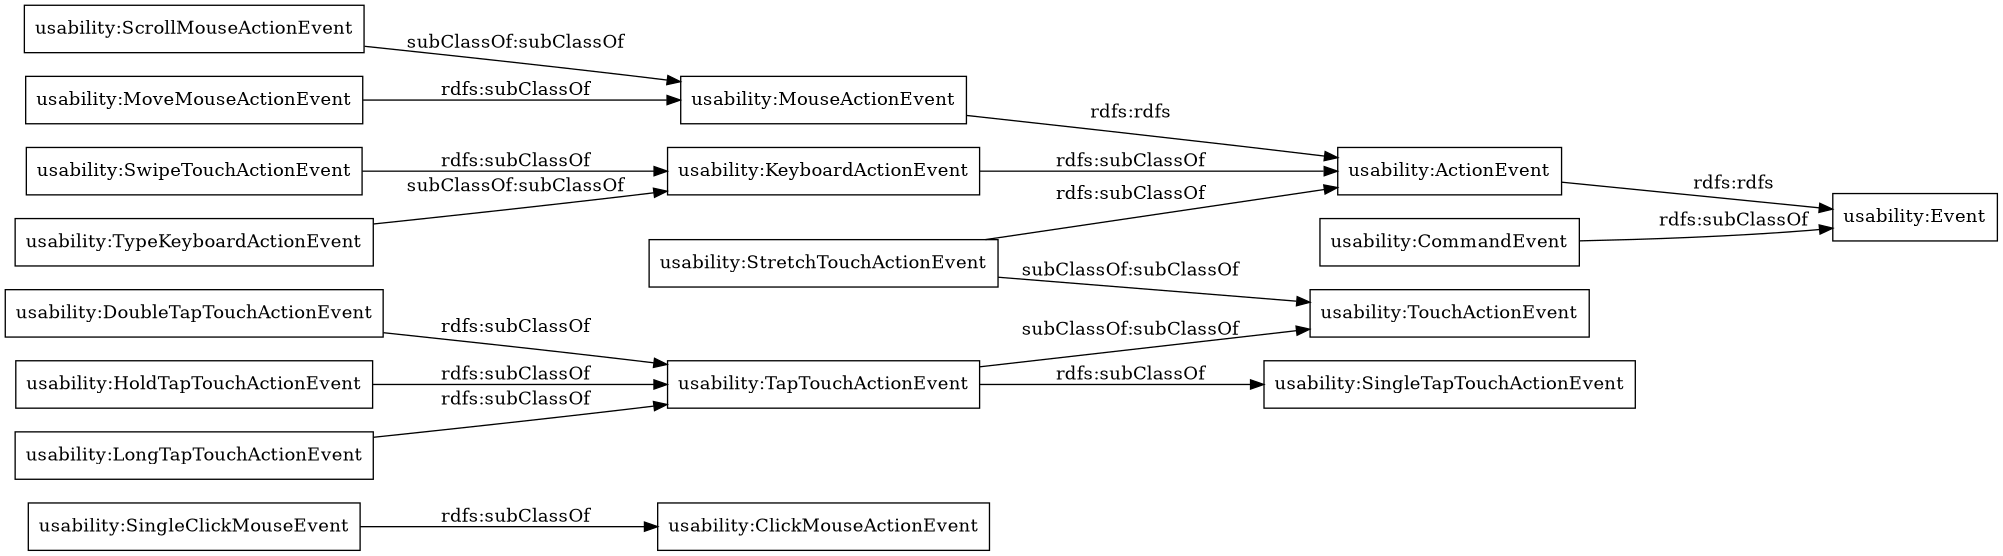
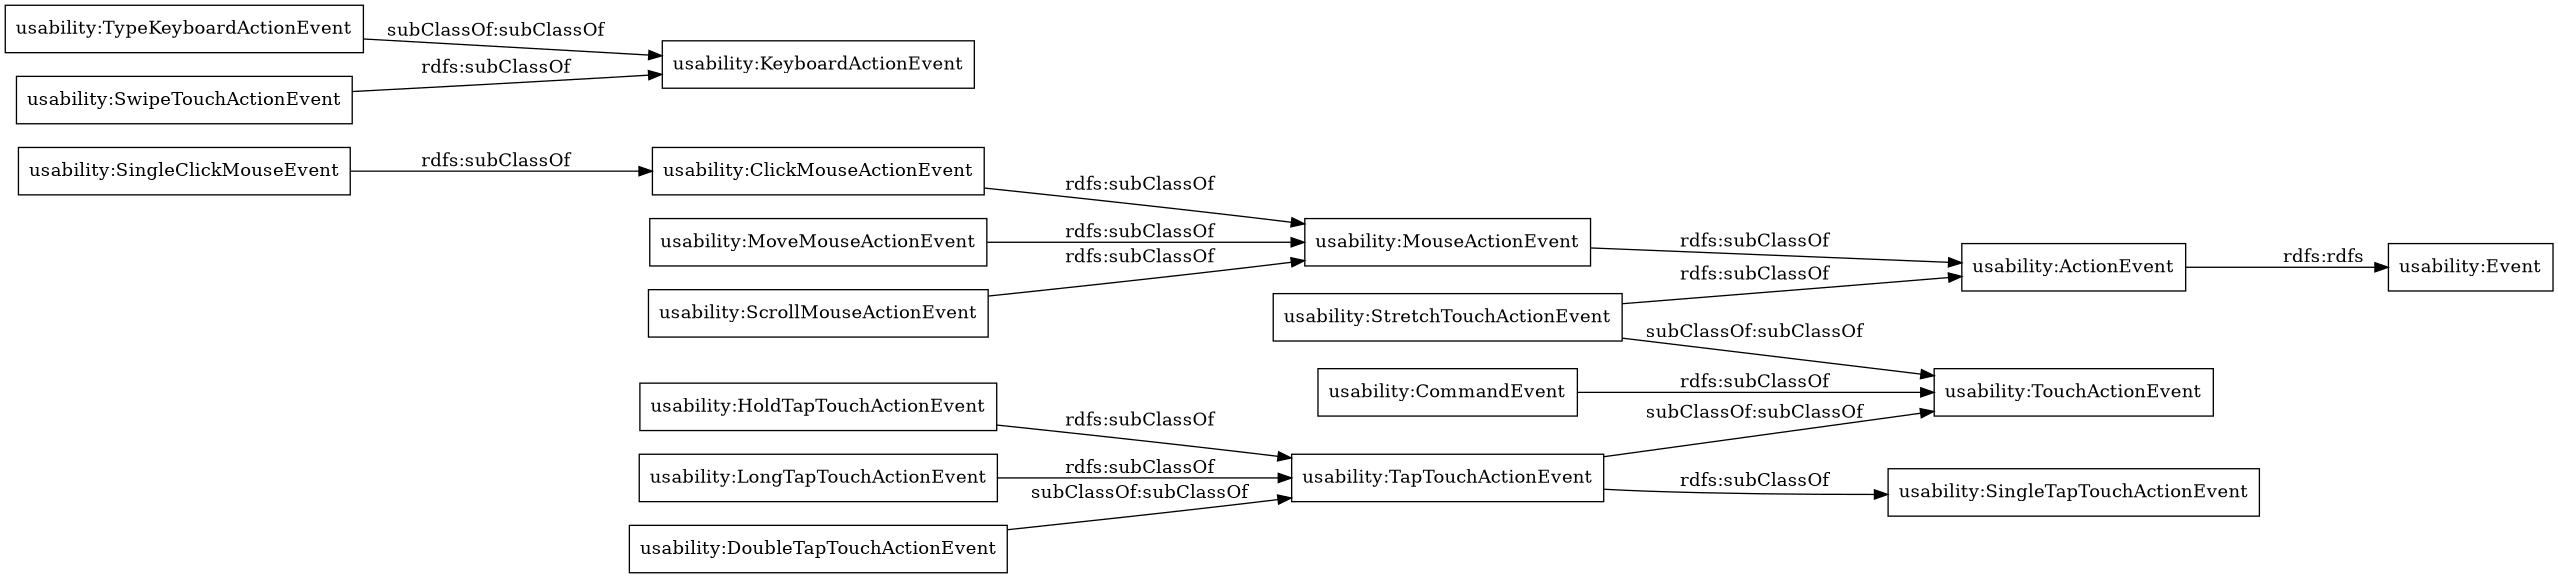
edge "usability:ScrollMouseActionEvent" -> "usability:MouseActionEvent": label "subClassOf:subClassOf" -> "rdfs:subClassOf"
edge "usability:MouseActionEvent" -> "usability:ActionEvent": label "rdfs:rdfs" -> "rdfs:subClassOf"
edge "usability:KeyboardActionEvent" -> "usability:ActionEvent": removed, label "rdfs:subClassOf"
edge "usability:ClickMouseActionEvent" -> "usability:MouseActionEvent": added, label "rdfs:subClassOf"
edge "usability:CommandEvent" -> "usability:Event": now "usability:CommandEvent" -> "usability:TouchActionEvent"
edge "usability:DoubleTapTouchActionEvent" -> "usability:TapTouchActionEvent": label "rdfs:subClassOf" -> "subClassOf:subClassOf"
